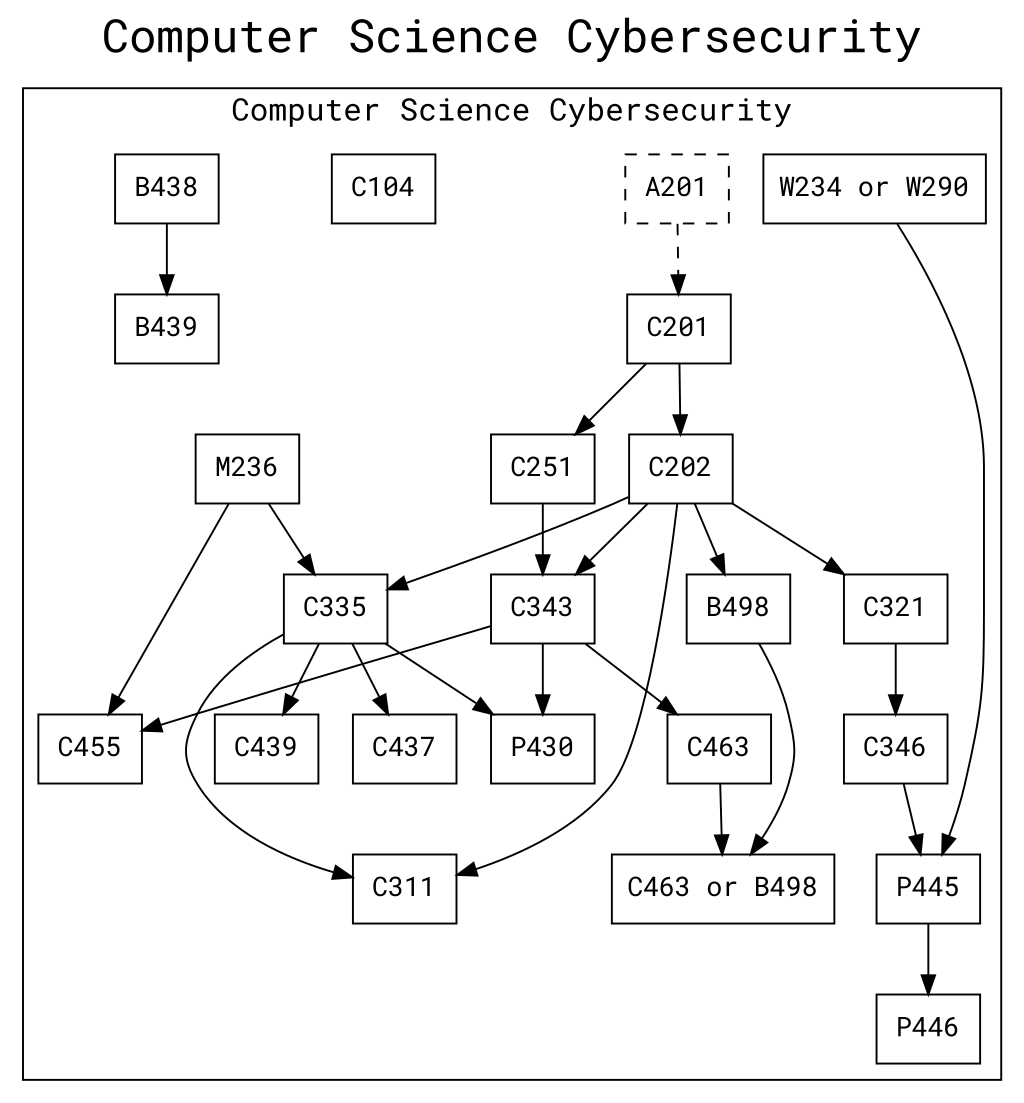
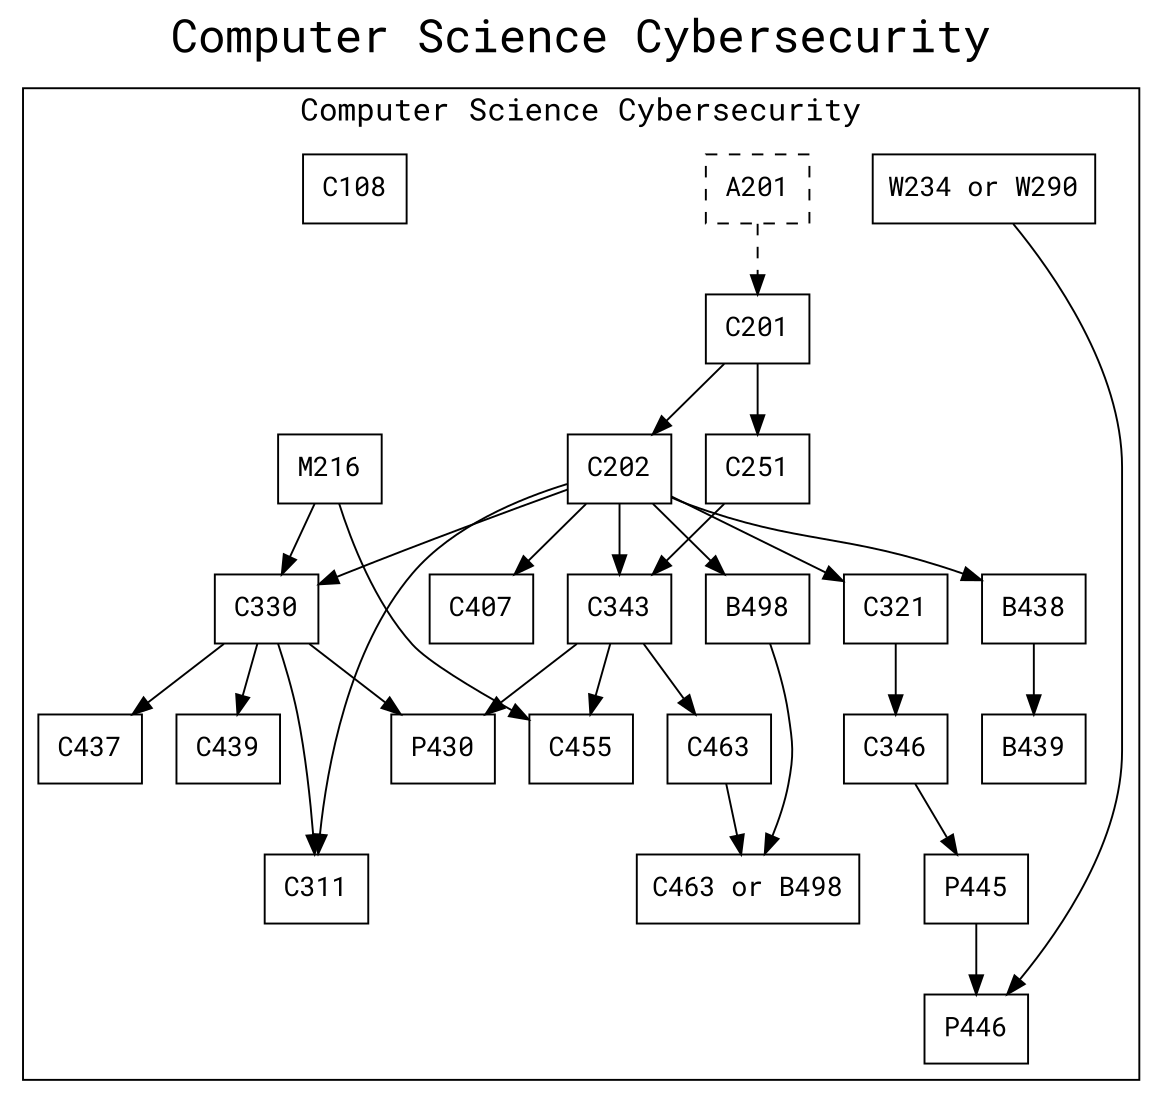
node "C104": label "C104" -> "C108"
node "M236": label "M236" -> "M216"
edge "W234 or W290" -> "P445": now "W234 or W290" -> "P446"
edge "C202" -> "B438": added
node "C335": label "C335" -> "C330"
node "C407": added
